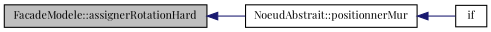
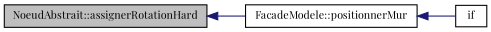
node "FacadeModele::assignerRotationHard": label "FacadeModele::assignerRotationHard" -> "NoeudAbstrait::assignerRotationHard"
node "NoeudAbstrait::positionnerMur": label "NoeudAbstrait::positionnerMur" -> "FacadeModele::positionnerMur"
